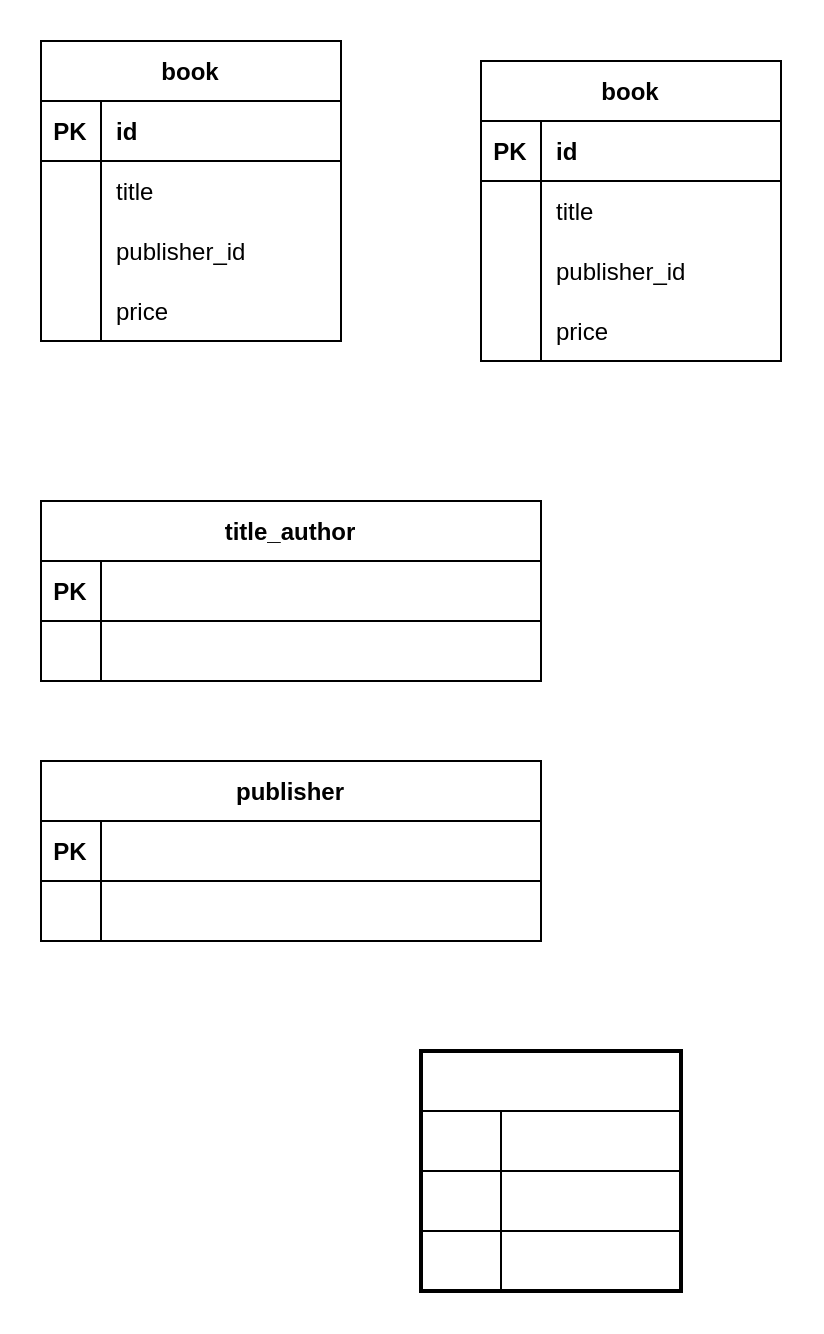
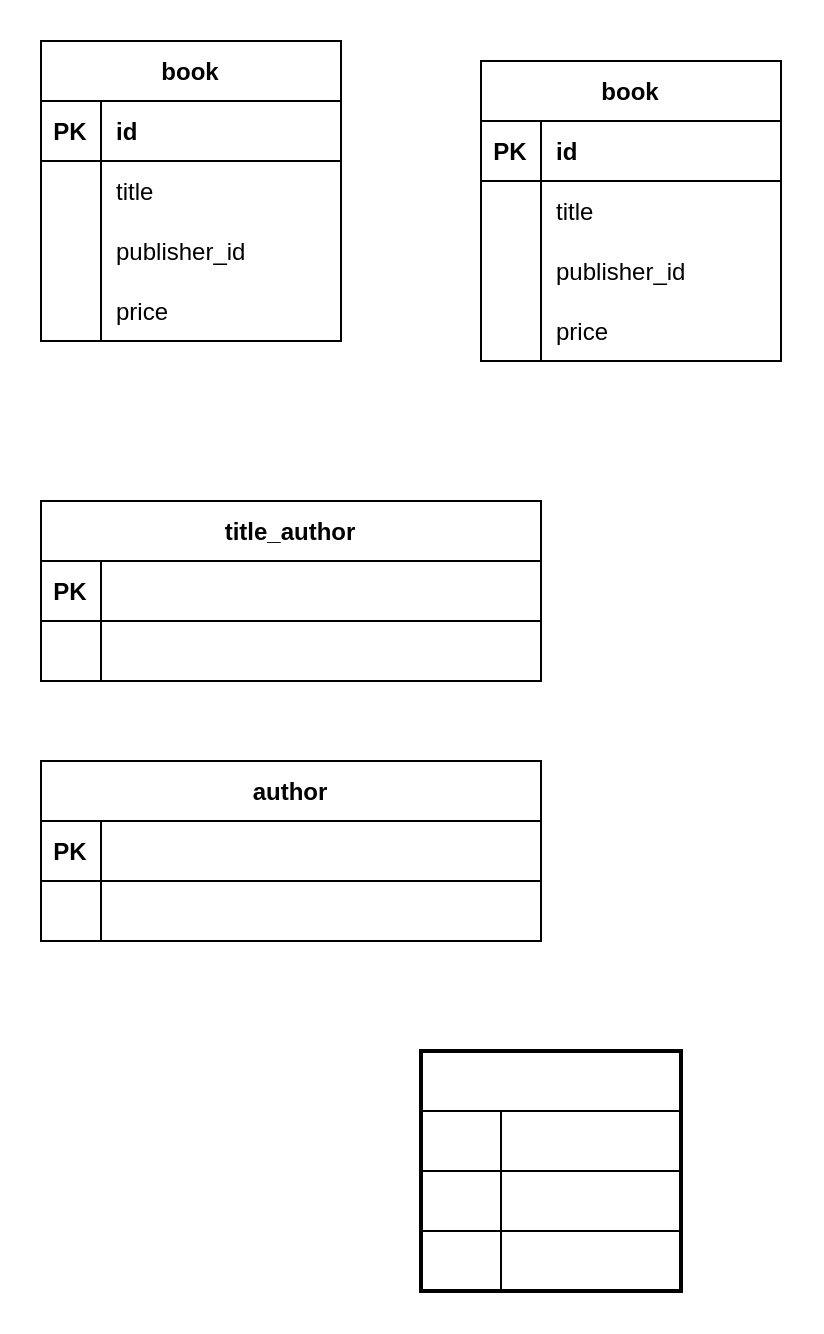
node "publisher": label "publisher" -> "author"
